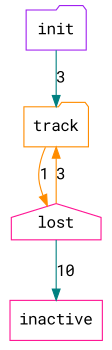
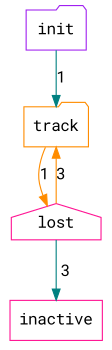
edge "init" -> "track": label "3" -> "1"
edge "lost" -> "inactive": label "10" -> "3"
